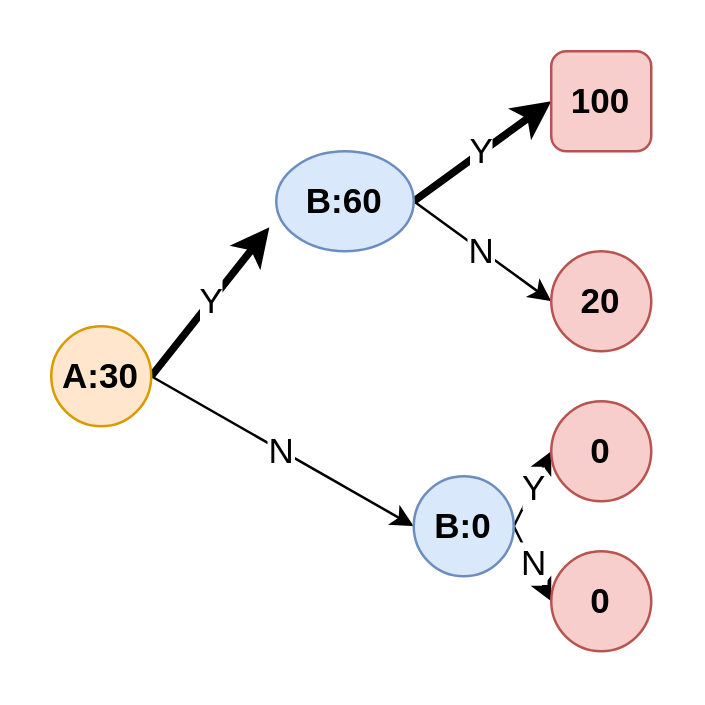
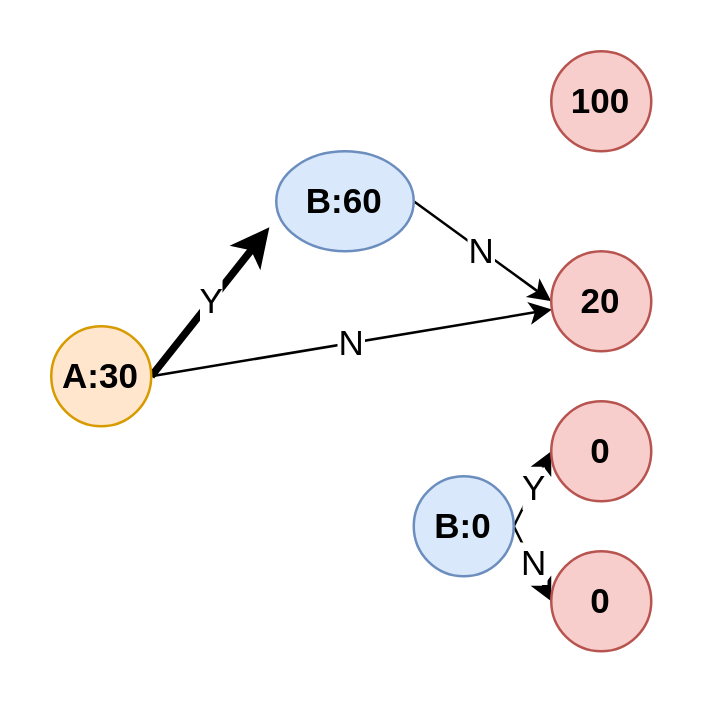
node "100": shape rounded rectangle -> ellipse
edge "B:60" -> "100": removed, label "Y"
edge "A:30" -> "B:0": now "A:30" -> "20"
